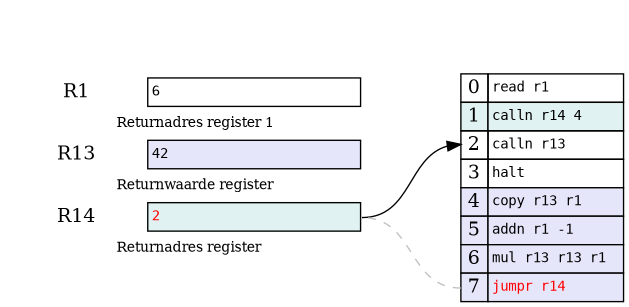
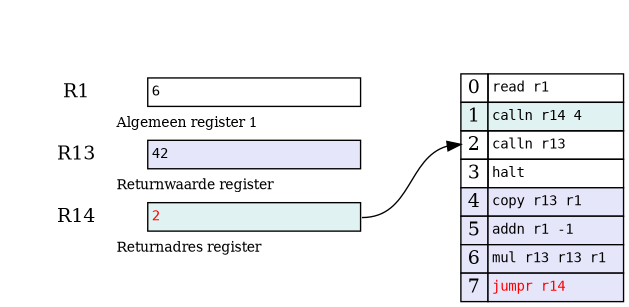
node "R1": text "Returnadres register 1" -> "Algemeen register 1"
edge "R1" -- "0": removed
